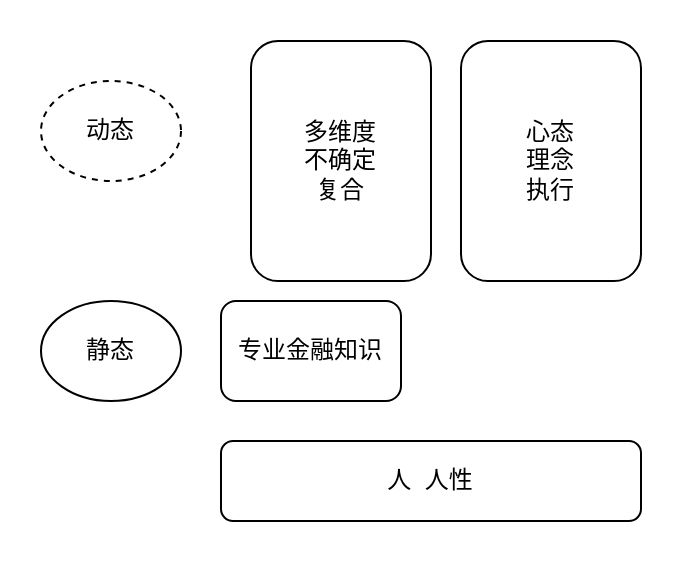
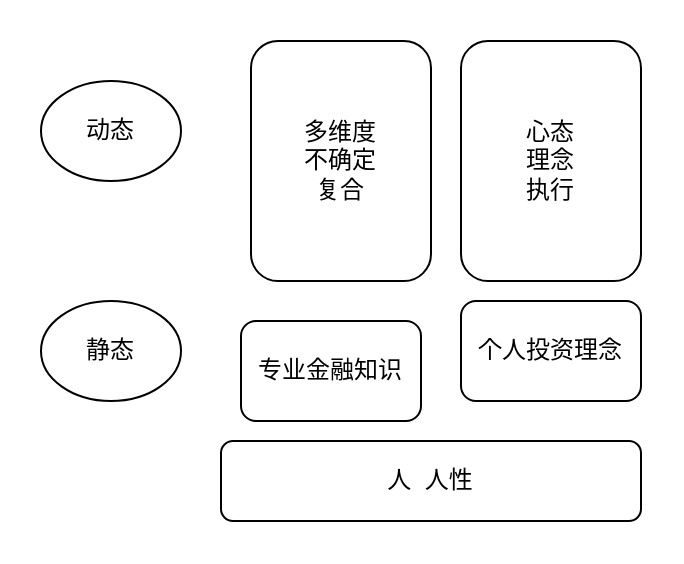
node "动态": style dashed -> solid
node "专业金融知识": moved (311, 351) -> (331, 371)
node "个人投资理念": added
